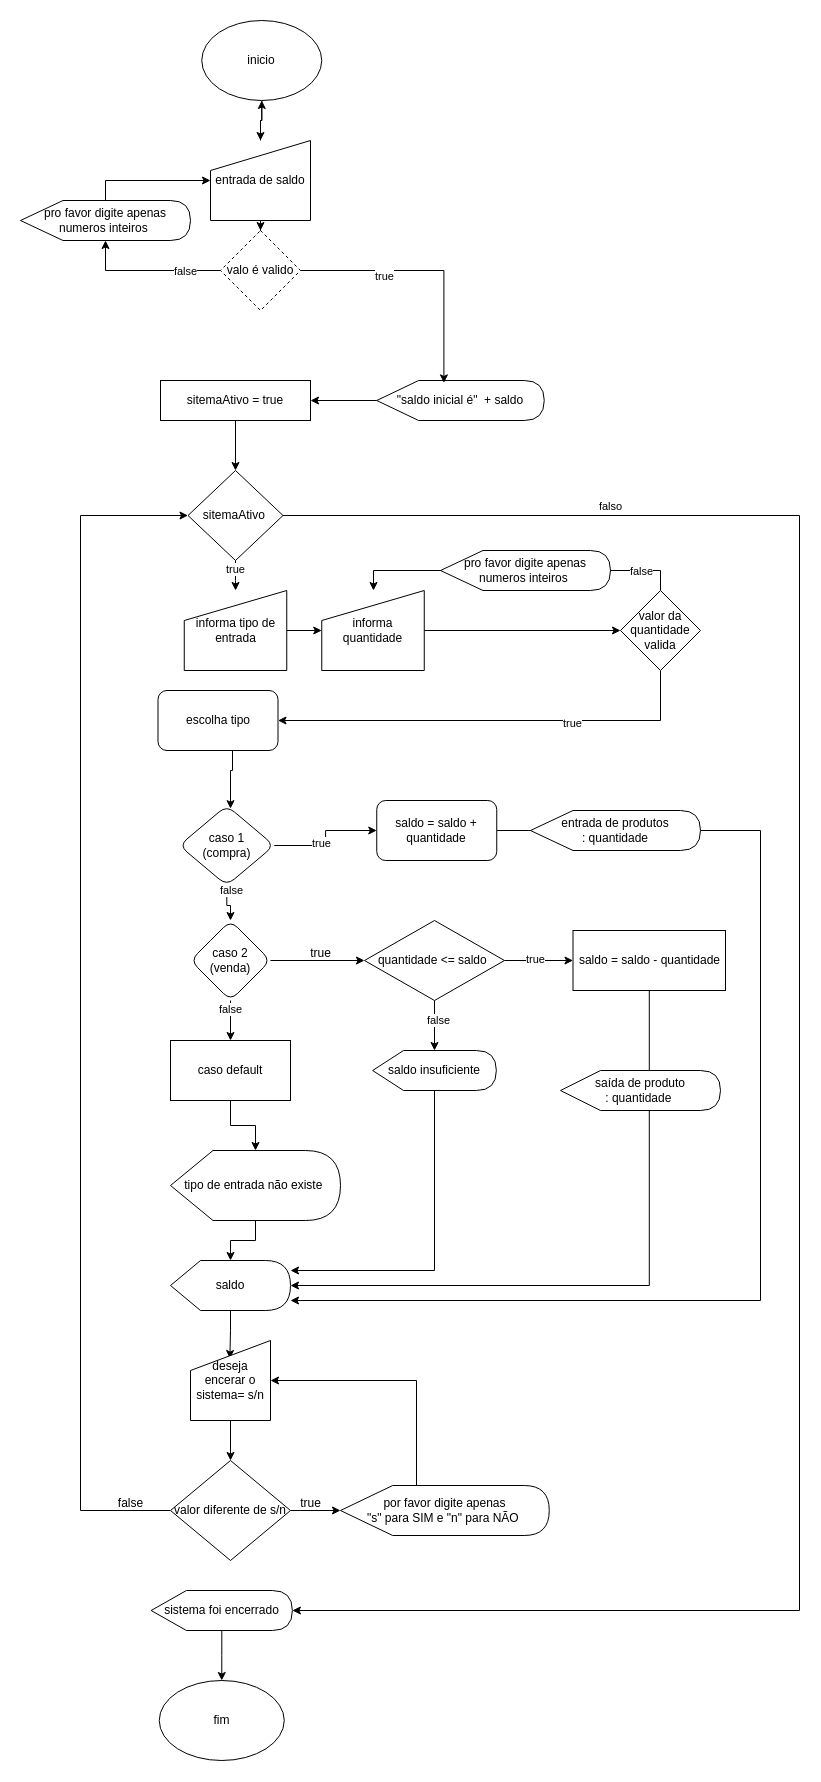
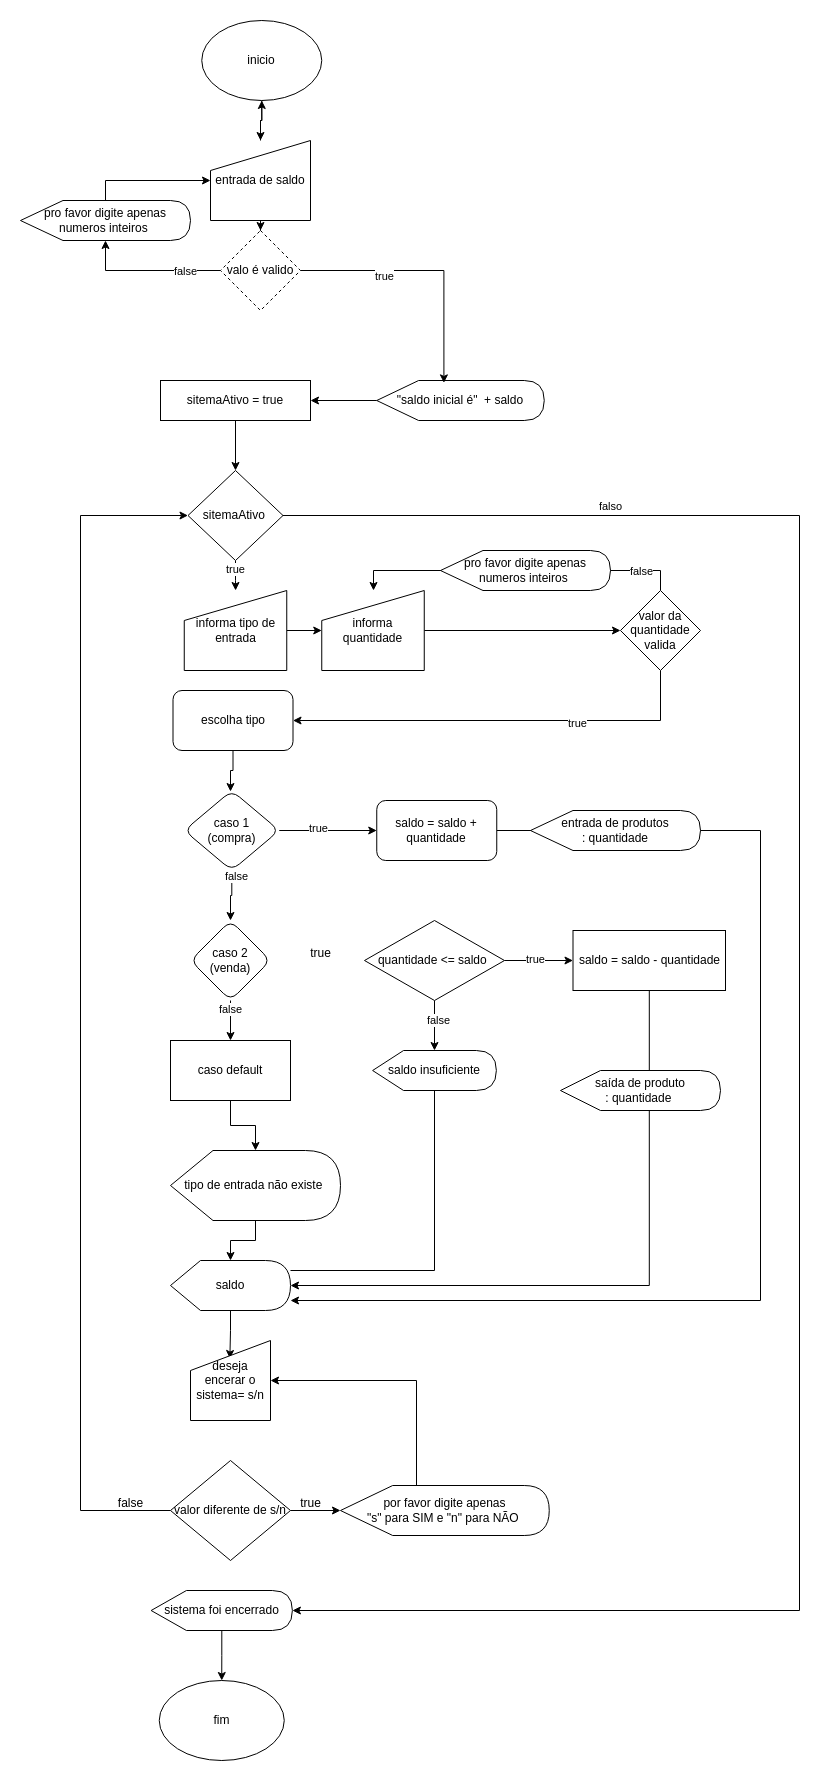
node "escolha tipo": moved (218, 721) -> (233, 721)
node "caso 1 (compra)": moved (227, 846) -> (232, 831)
edge "caso 2 (venda)" -> "quantidade <= saldo": removed
edge "saldo insuficiente" -> "saldo": arrowhead classic -> none
edge "deseja encerar o sistema= s/n" -> "valor diferente de s/n": removed
